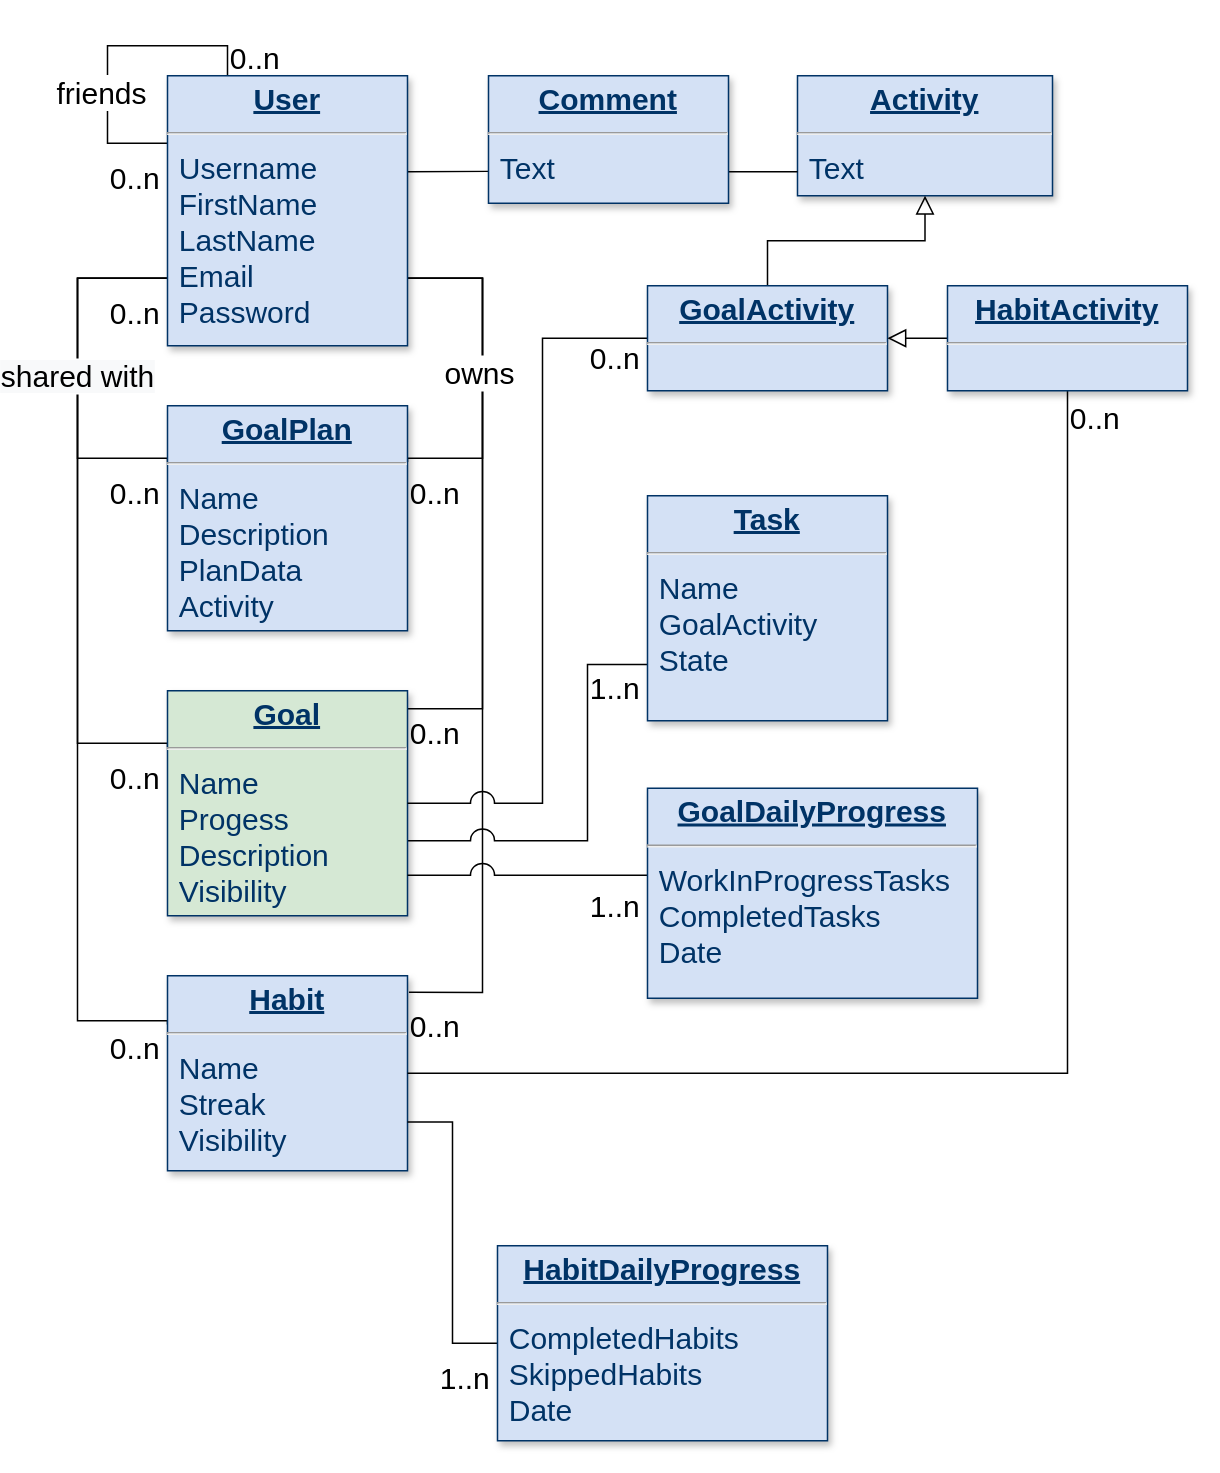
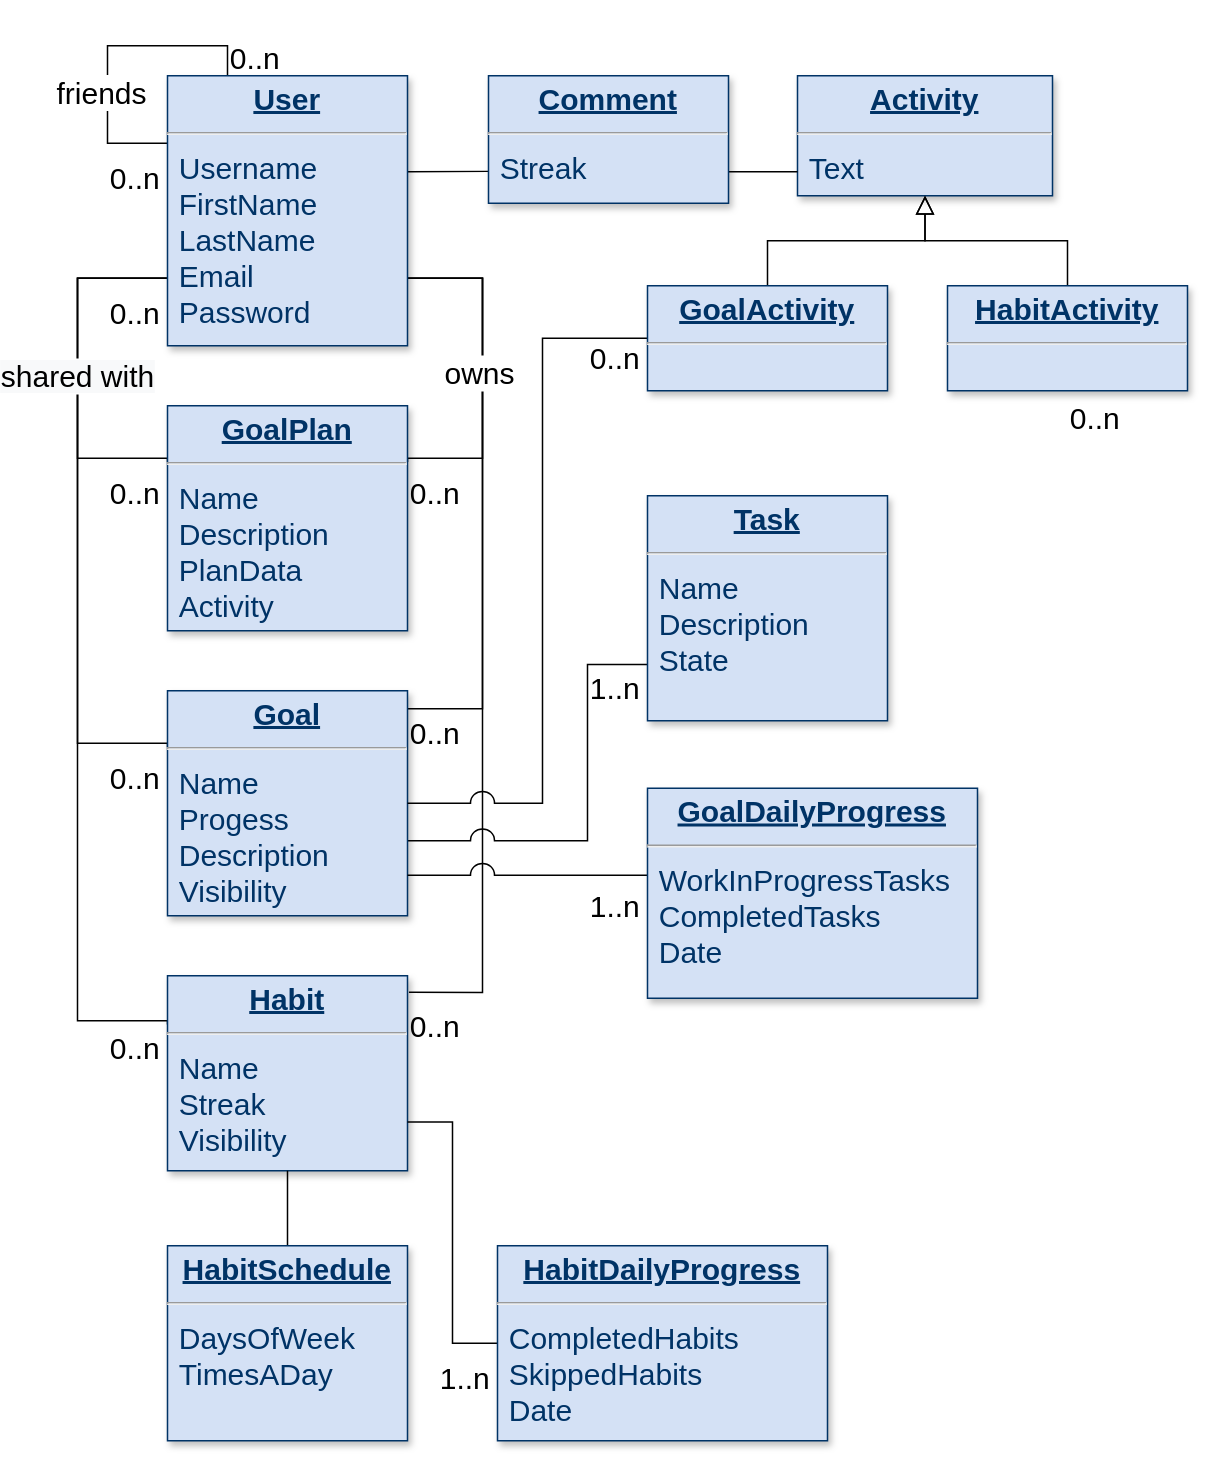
node "Comment Text": label "Comment Text" -> "Comment Streak"
edge "HabitActivity" -> "GoalActivity": now "HabitActivity" -> "Activity Text"
node "Task Name GoalActivity State": label "Task Name GoalActivity State" -> "Task Name Description State"
node "Goal Name Progess Description Visibility": fillcolor #d5e8d4 -> #d4e1f5
edge "HabitActivity" -- "Habit Name Streak Visibility": removed
edge "Habit Name Streak Visibility" -- "HabitSchedule DaysOfWeek TimesADay": added
node "HabitSchedule DaysOfWeek TimesADay": added
